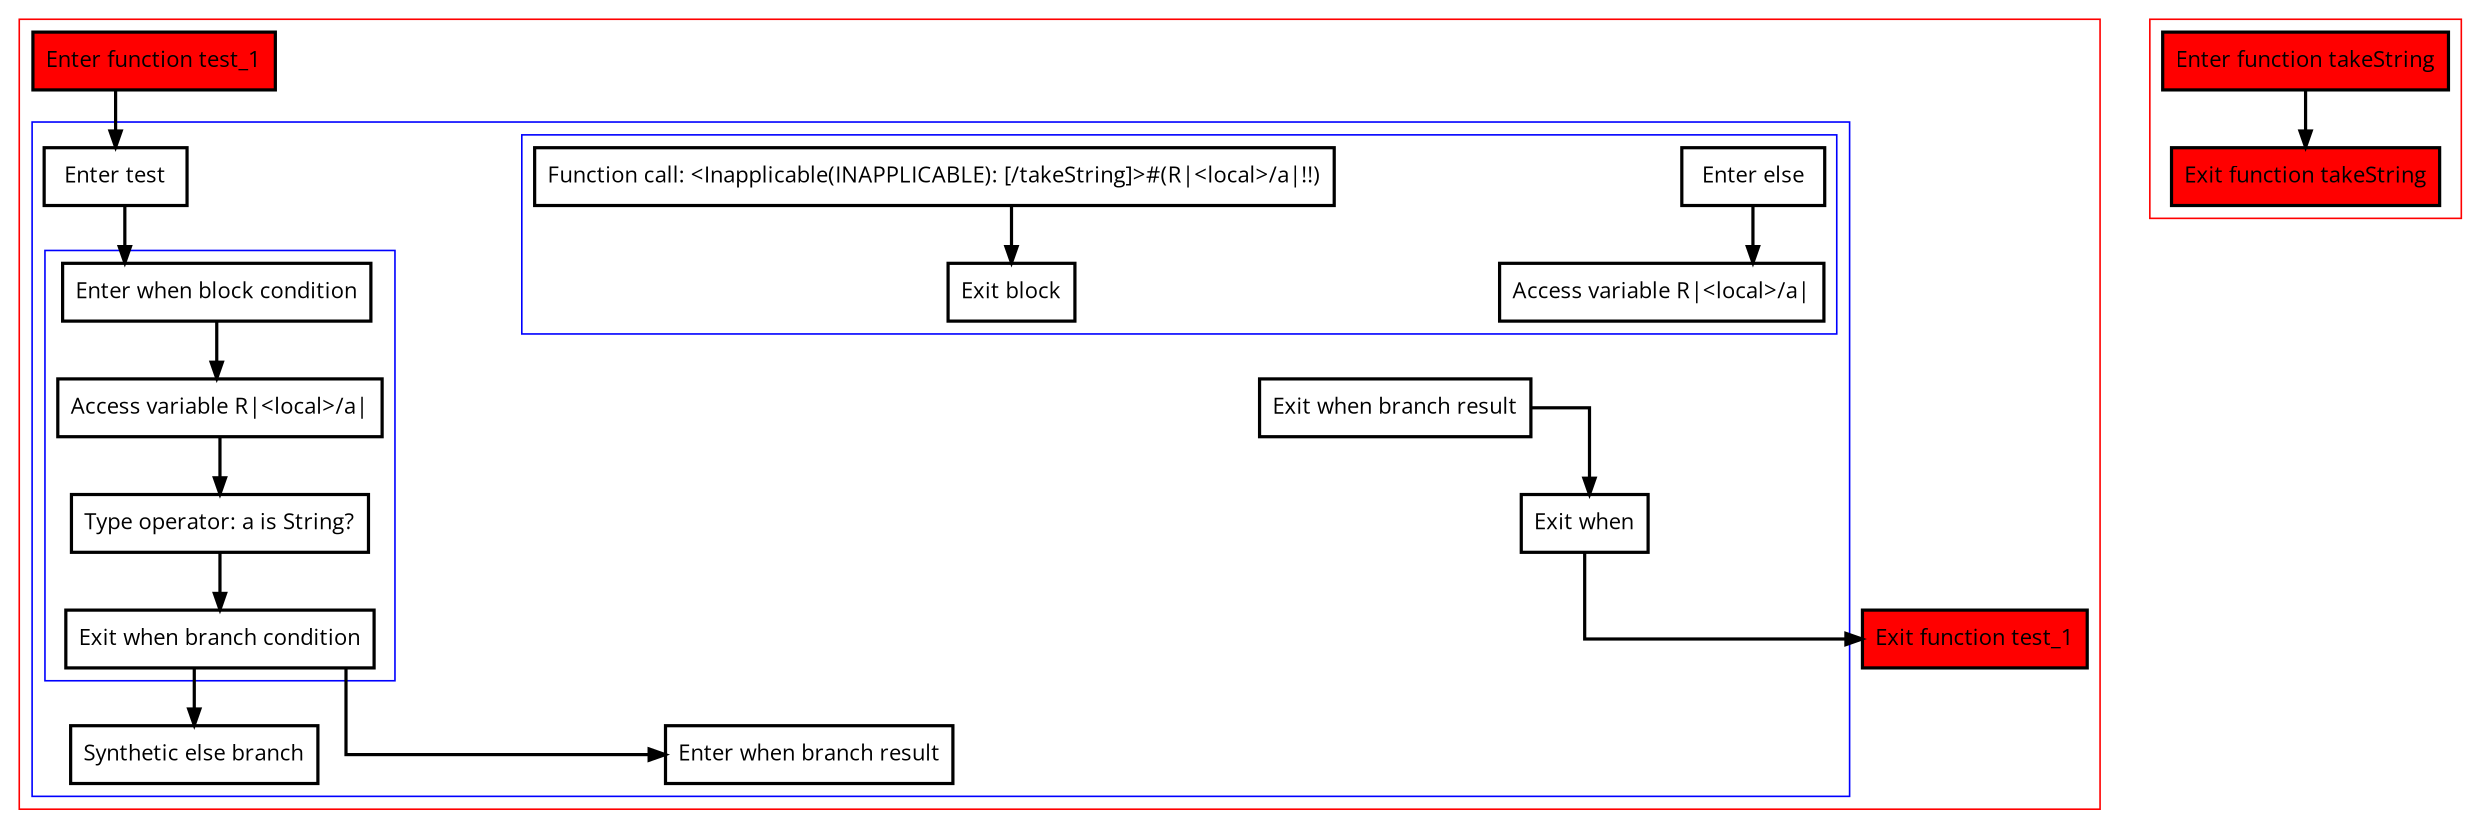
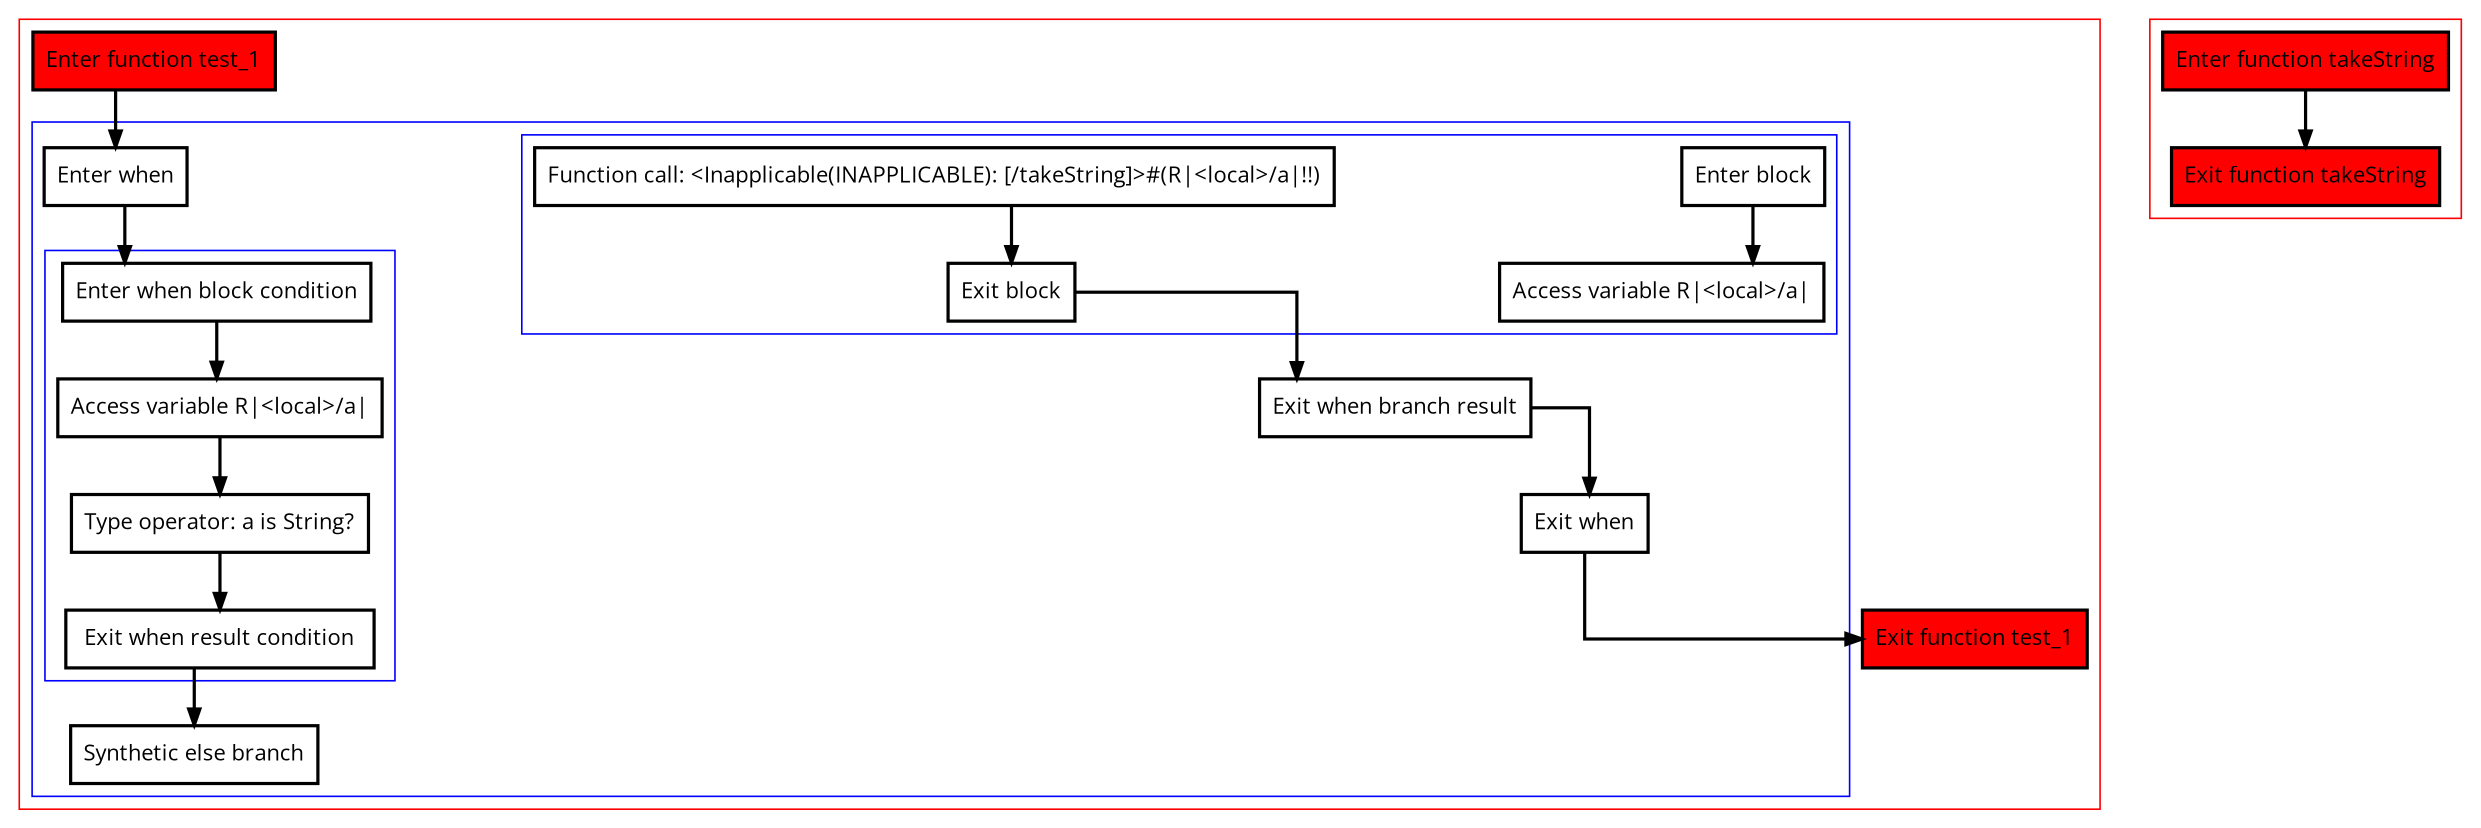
node "Enter test": label "Enter test" -> "Enter when"
node "Enter else": label "Enter else" -> "Enter block"
edge "Exit block" -> "Exit when branch result": added
node "Exit when branch condition": label "Exit when branch condition" -> "Exit when result condition"
node "Enter when branch result": removed
